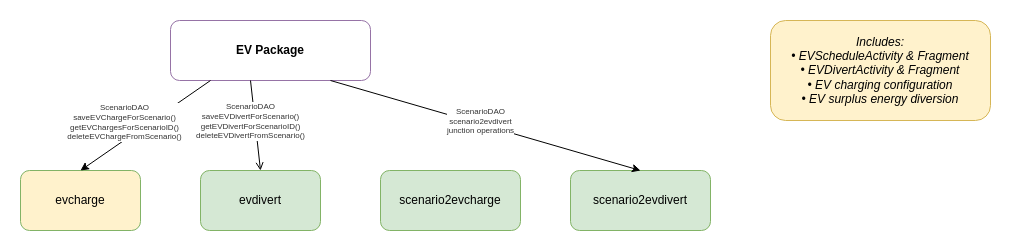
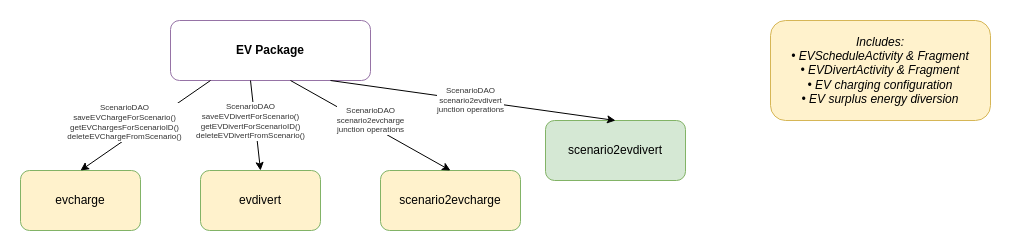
edge "EV Package" -> "scenario2evcharge": added, label "ScenarioDAO scenario2evcharge junction operations"
edge "EV Package" -> "evdivert": arrowhead open -> classic
node "evdivert": fillcolor #d5e8d4 -> #fff2cc
node "scenario2evcharge": fillcolor #d5e8d4 -> #fff2cc
node "scenario2evdivert": moved (641, 201) -> (616, 151)
